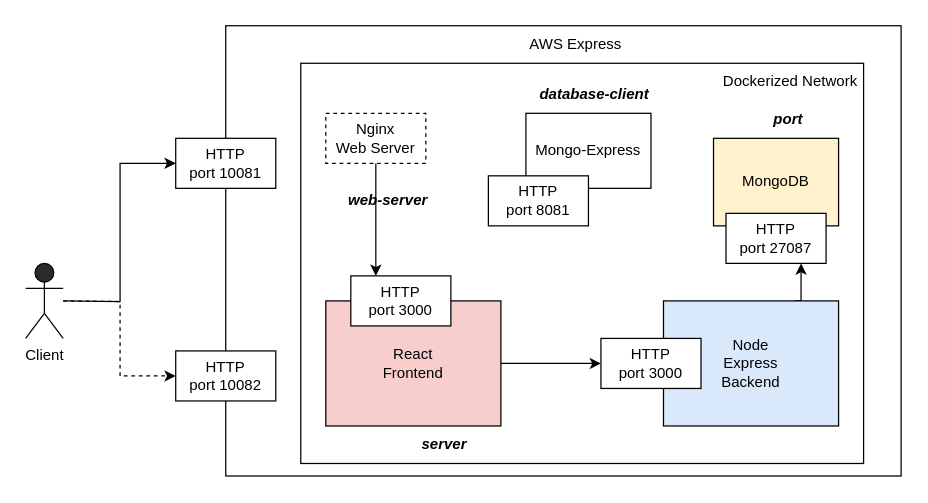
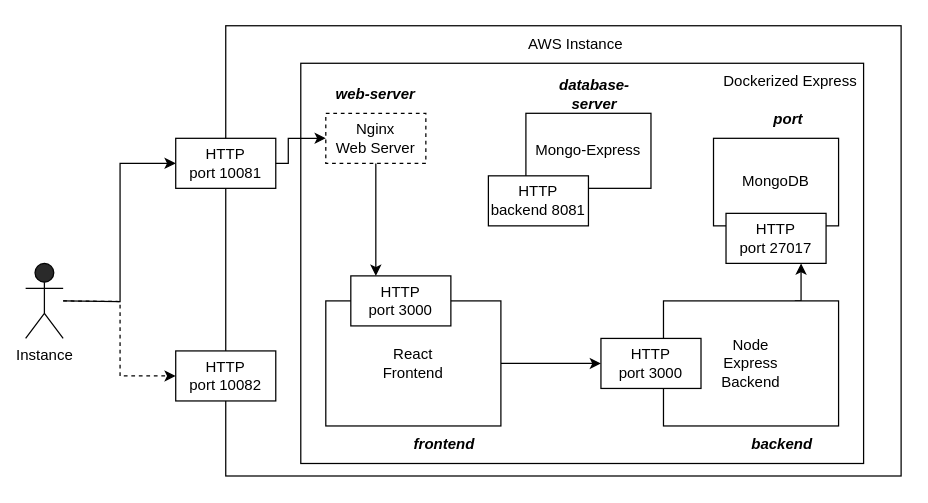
node "AWS Express": label "AWS Express" -> "AWS Instance"
node "Dockerized Network": label "Dockerized Network" -> "Dockerized Express"
node "database-client": label "database-client" -> "database-server"
edge "HTTP port 10081" -> "Nginx Web Server": added
node "MongoDB": fillcolor #fff2cc -> #ffffff
edge "HTTP port 10082" -> "Nginx Web Server": removed
node "web-server": moved (388, 201) -> (376, 94)
node "HTTP port 8081": label "HTTP port 8081" -> "HTTP backend 8081"
node "HTTP port 27087": label "HTTP port 27087" -> "HTTP port 27017"
node "Client": label "Client" -> "Instance"
node "React Frontend": fillcolor #f8cecc -> #ffffff
node "Node Express Backend": fillcolor #dae8fc -> #ffffff
node "server": label "server" -> "frontend"
node "backend": added
